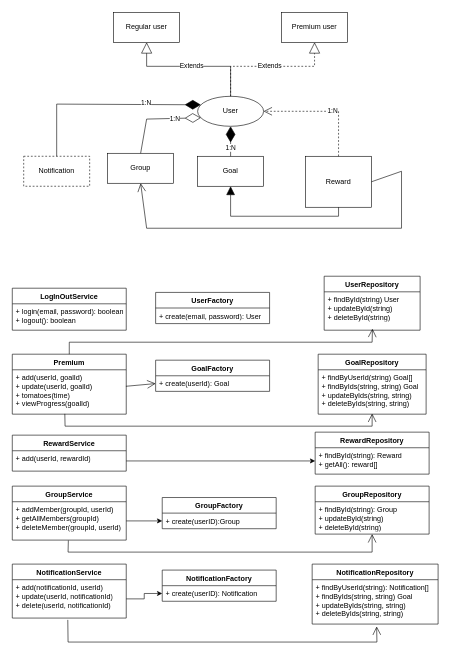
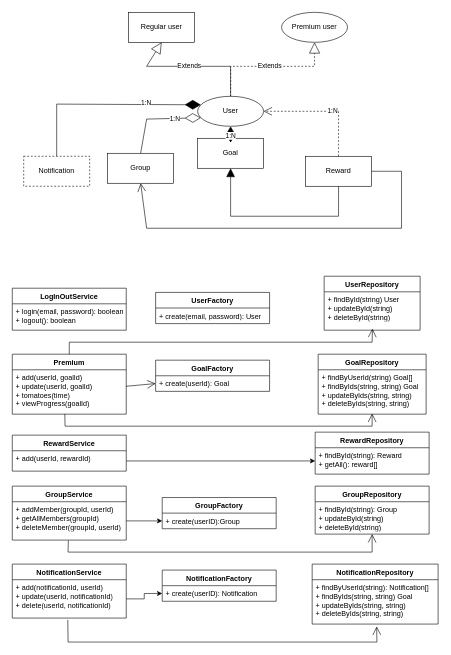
node "Regular user": moved (147, 27) -> (162, 27)
node "Premium user": shape rectangle -> ellipse
node "Goal": moved (231, 171) -> (231, 153)
node "Reward": size 66x51 -> 66x30
